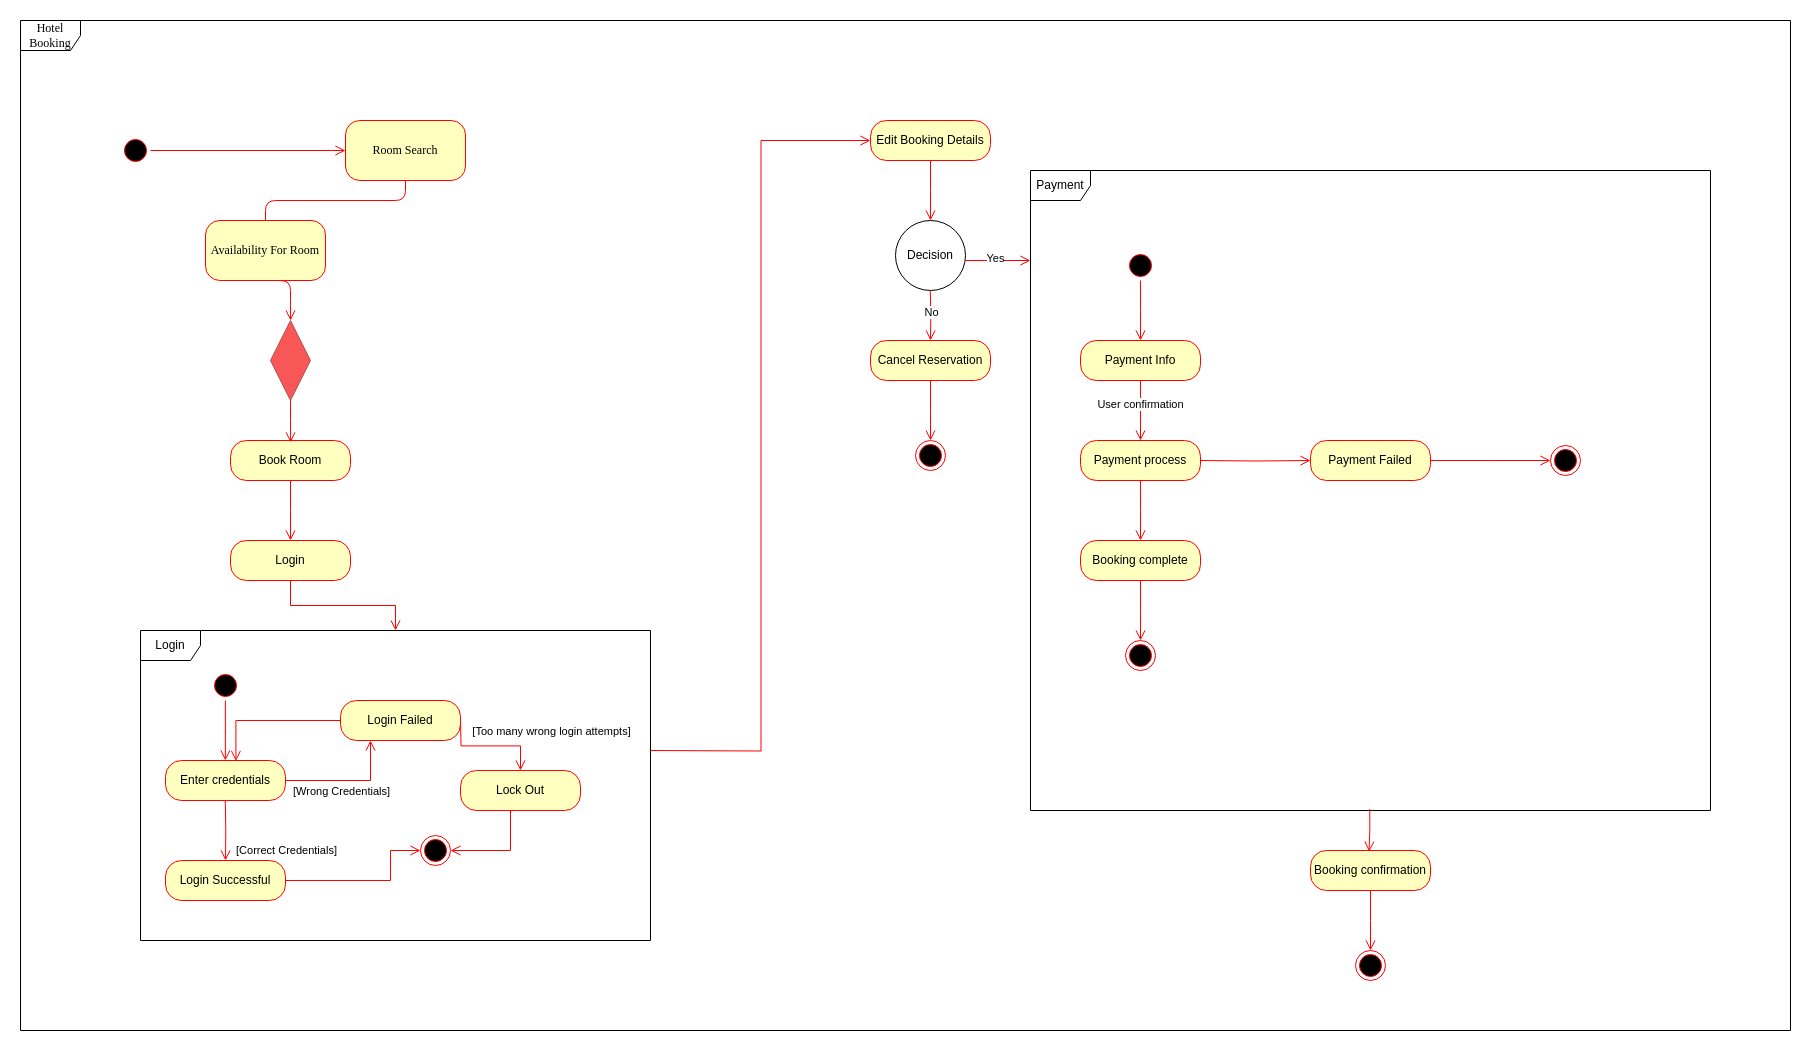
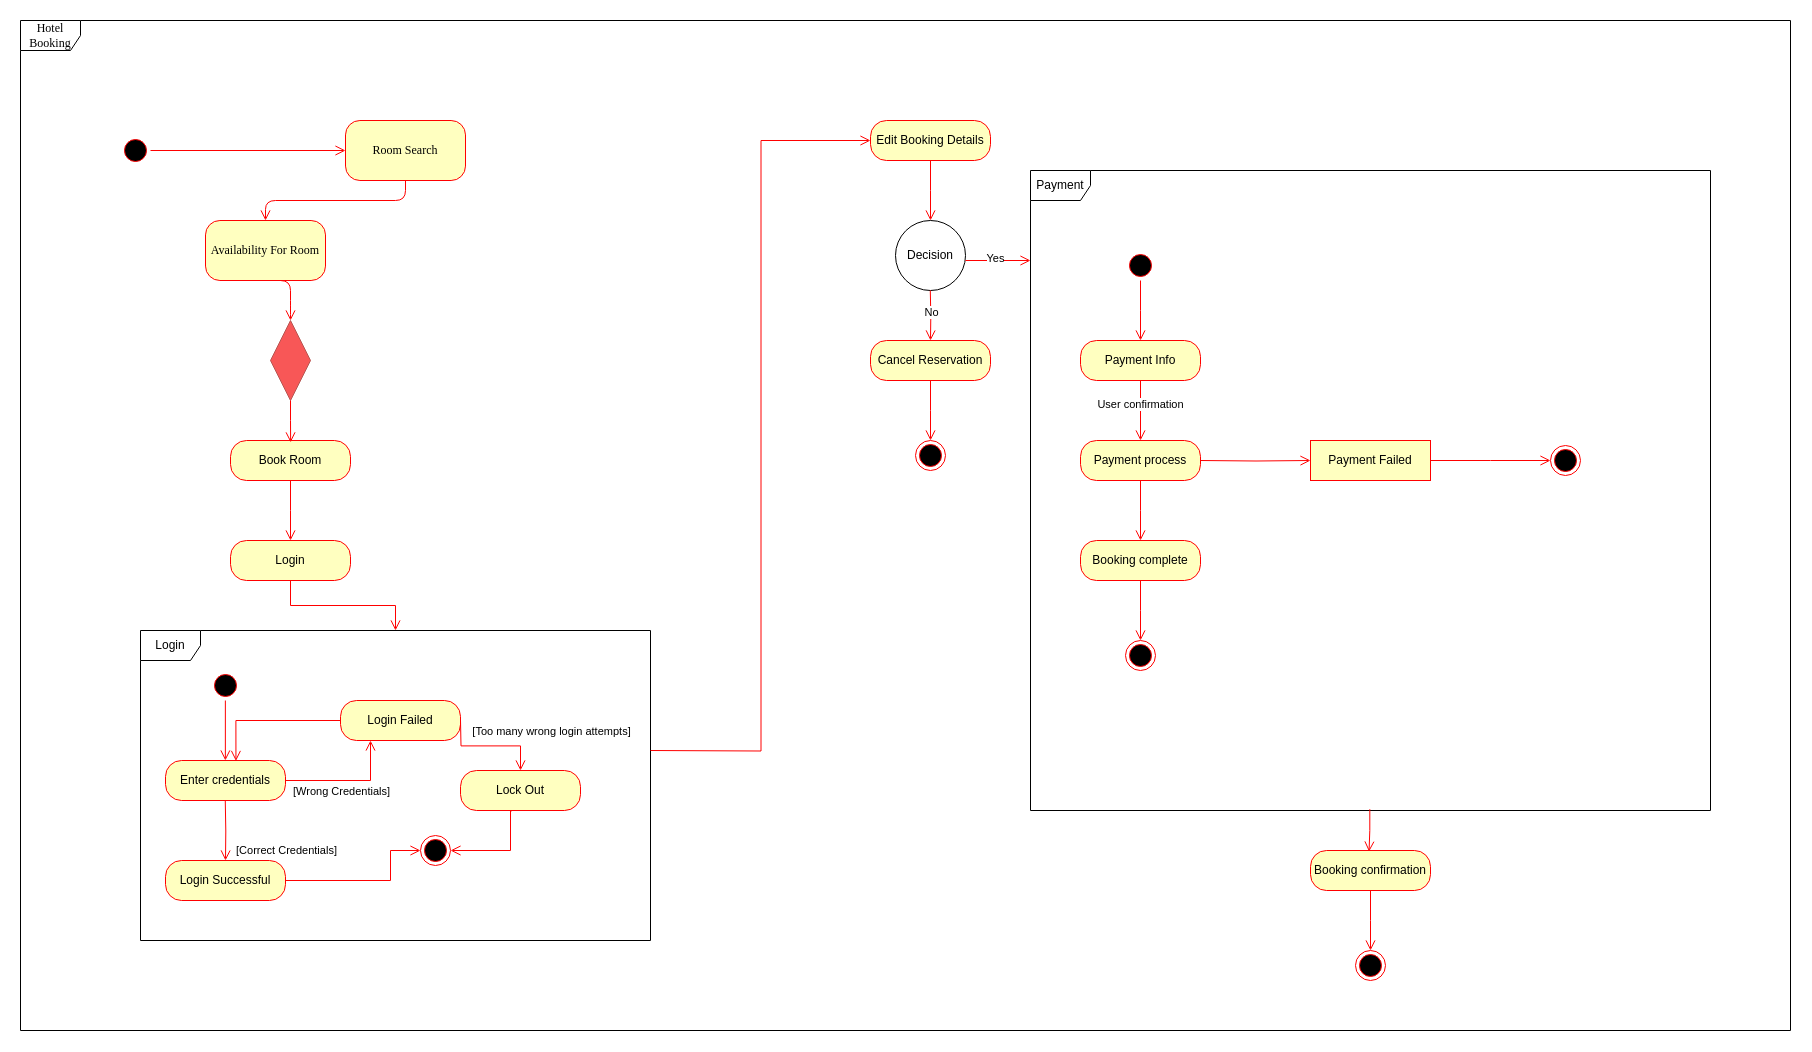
edge "Room Search" -- "Availability For Room": arrowhead none -> open
node "Payment Failed": shape rounded rectangle -> rectangle
